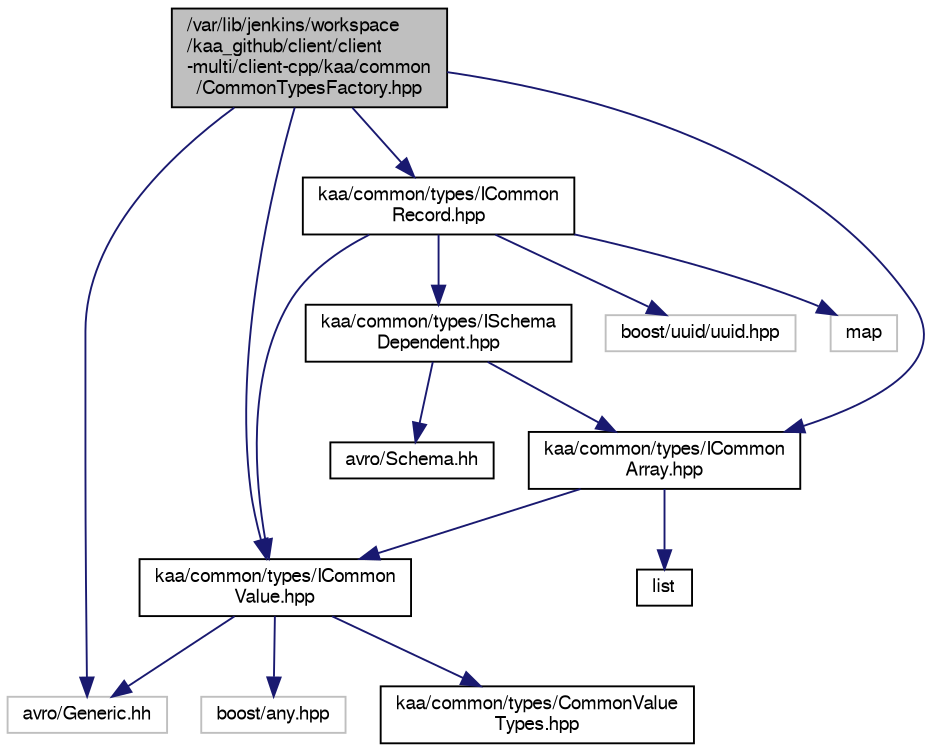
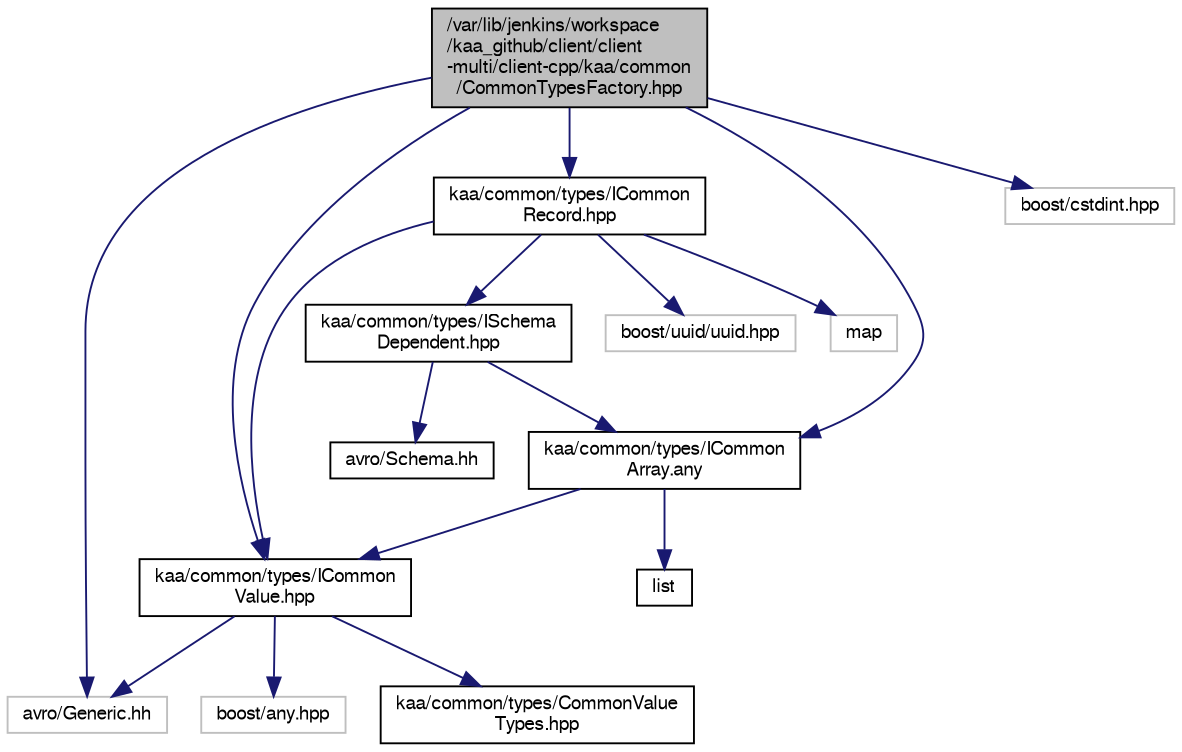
node "boost/cstdint.hpp": added
node "kaa/common/types/ICommon Array.hpp": label "kaa/common/types/ICommon Array.hpp" -> "kaa/common/types/ICommon Array.any"
